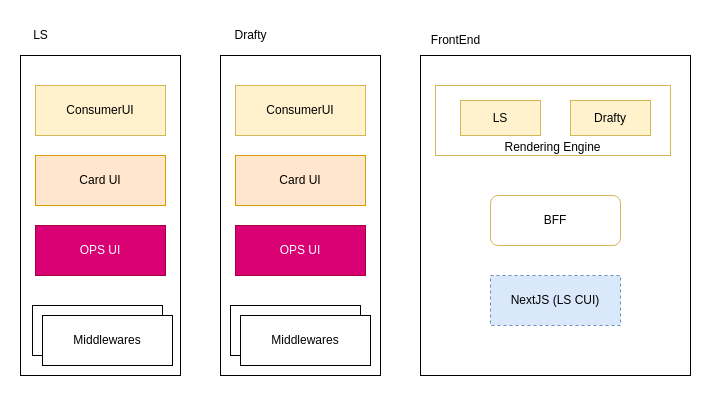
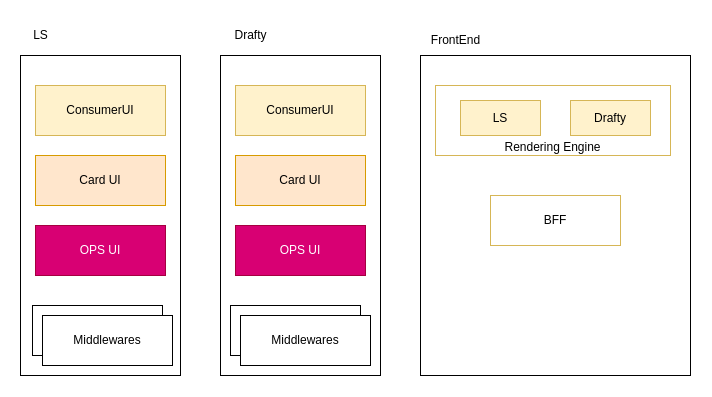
node "BFF": shape rounded rectangle -> rectangle
node "NextJS (LS CUI)": removed
